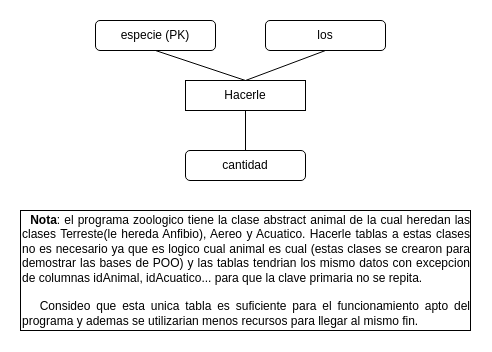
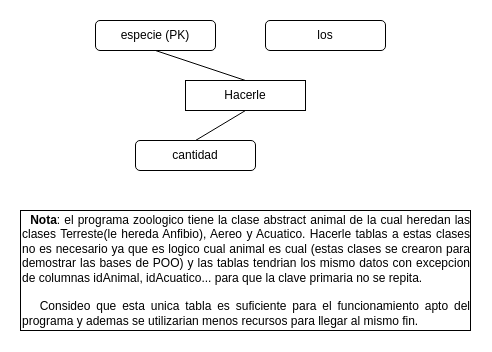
edge "los" -- "Hacerle": removed
node "cantidad": moved (246, 166) -> (196, 156)
